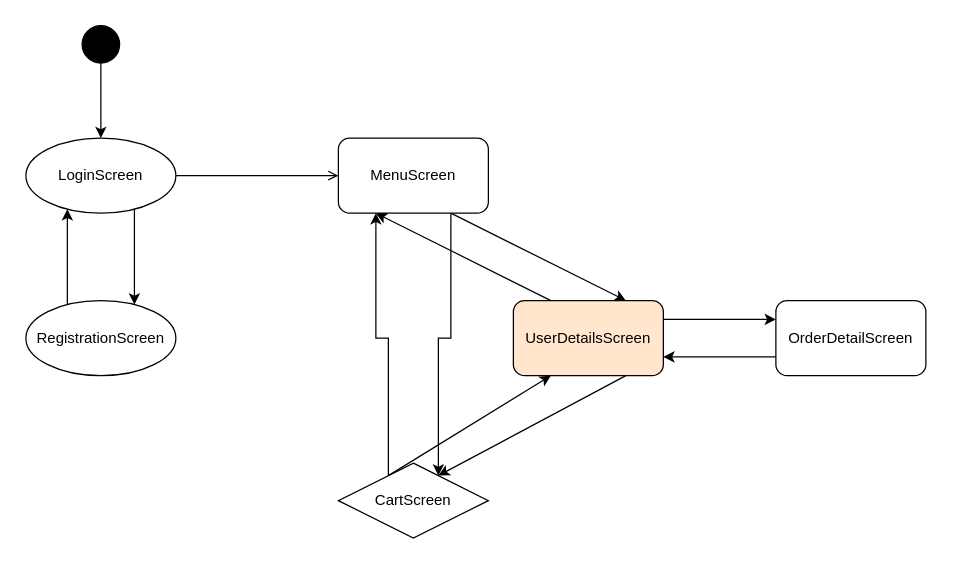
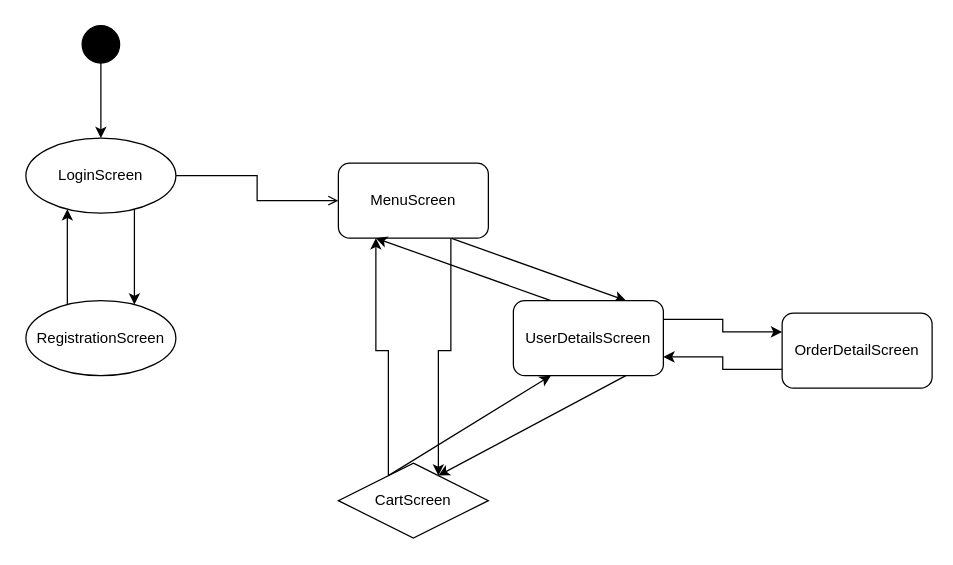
node "MenuScreen": moved (413, 176) -> (413, 201)
node "UserDetailsScreen": fillcolor #ffe6cc -> #ffffff
node "OrderDetailScreen": moved (851, 338) -> (857, 351)
